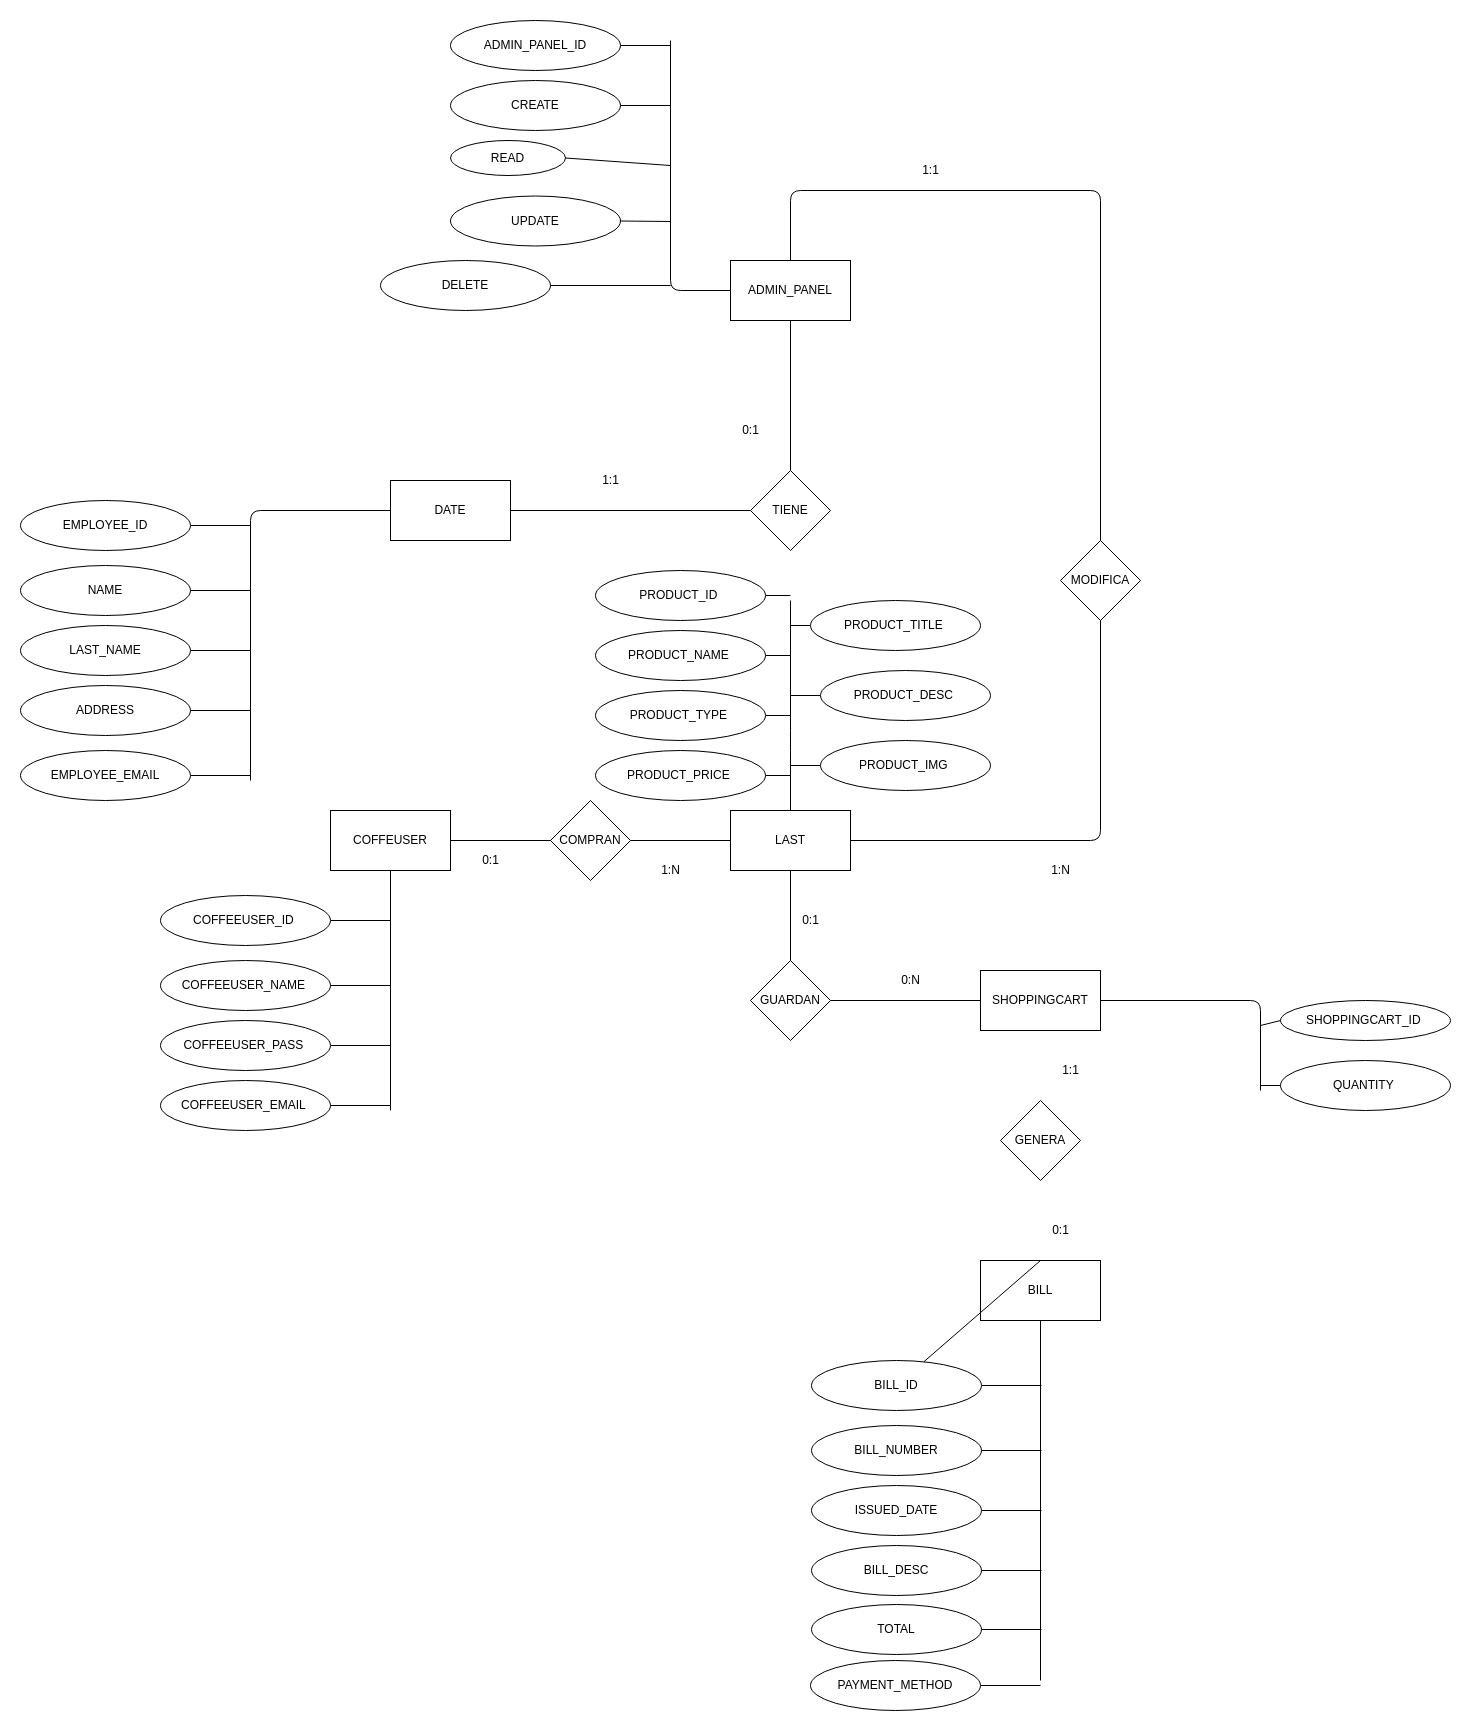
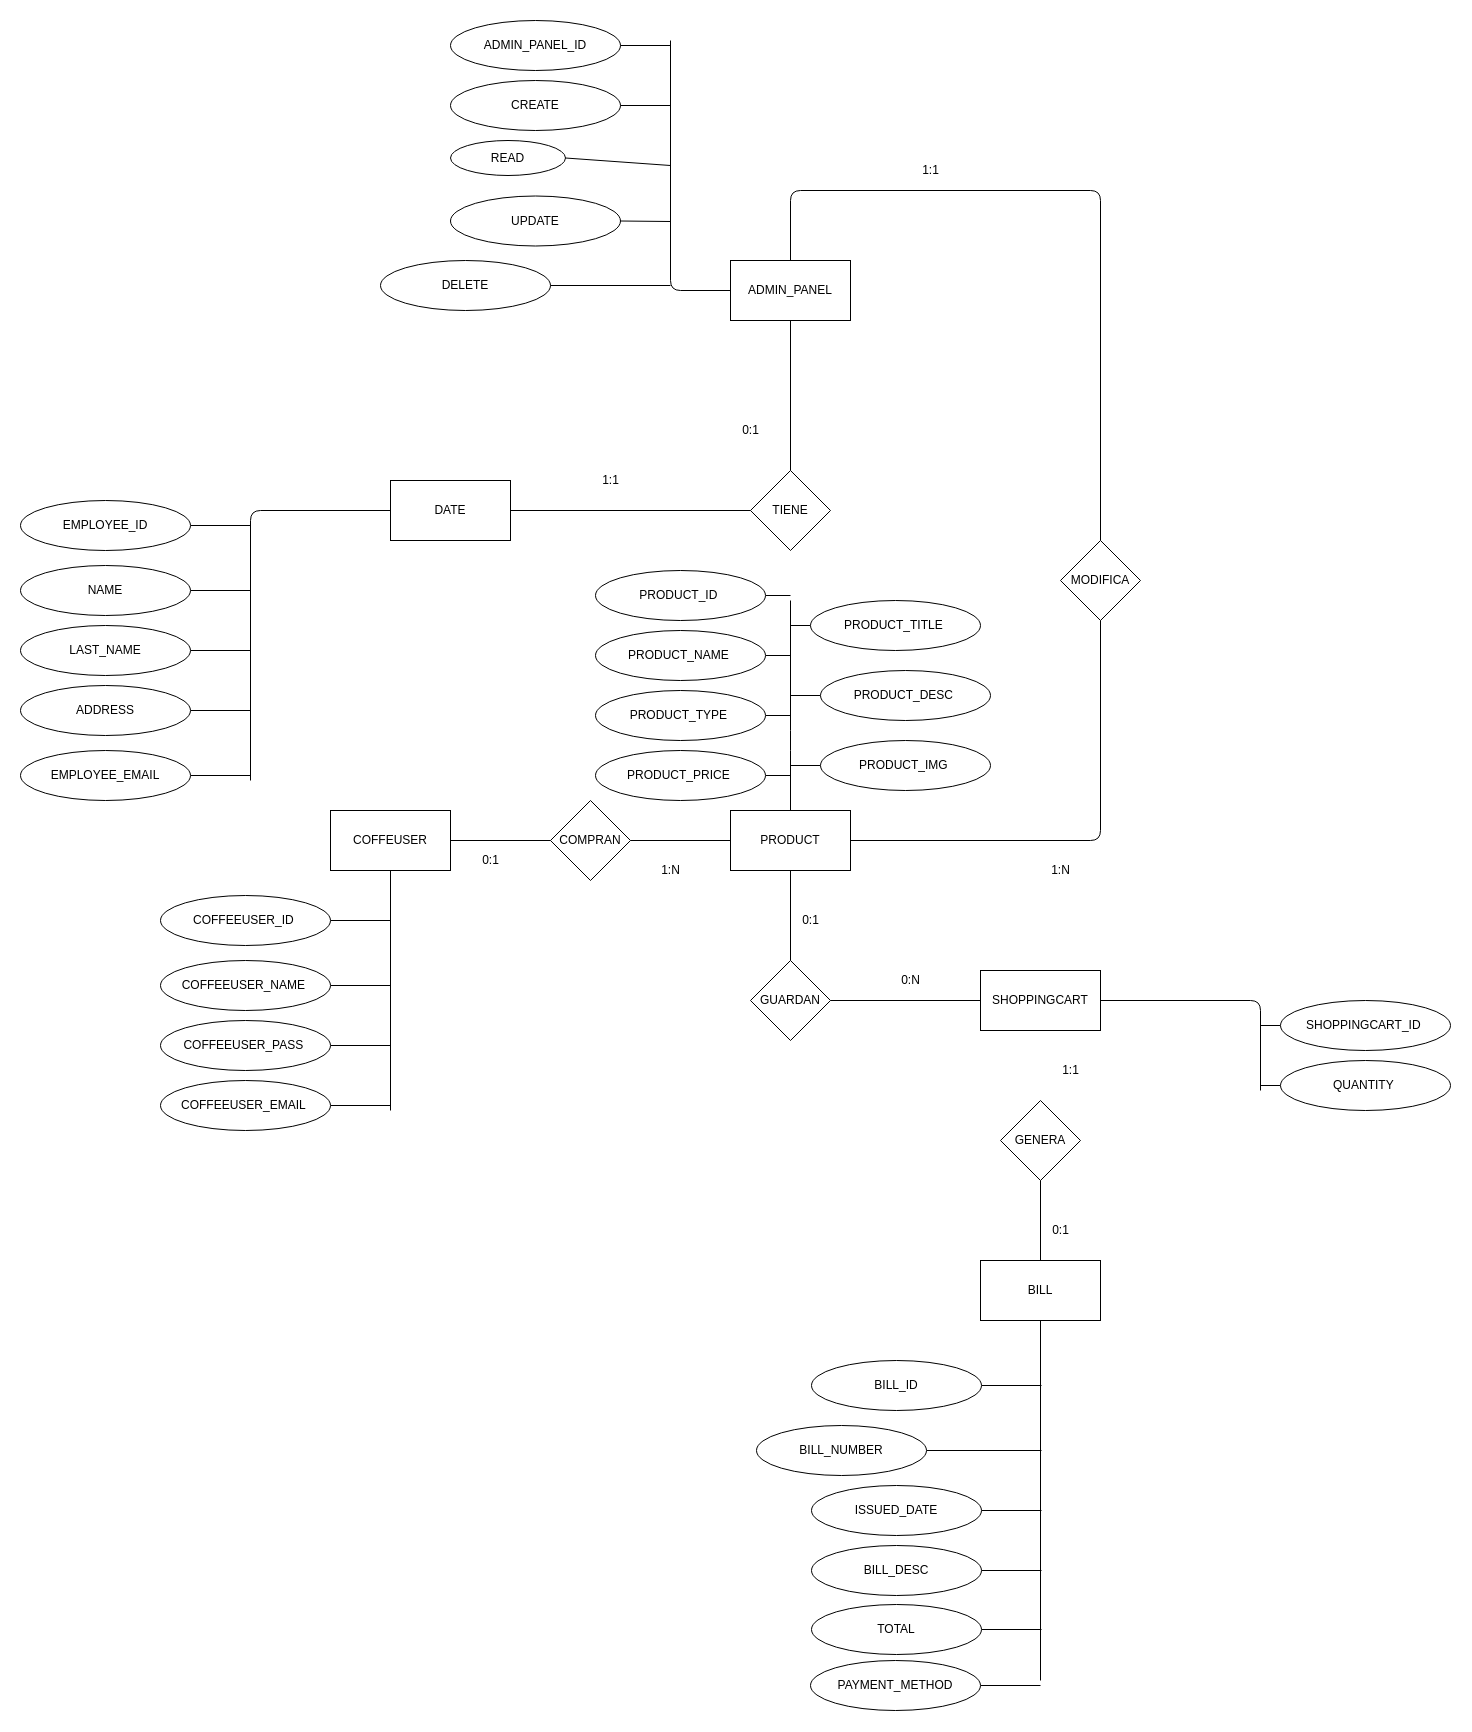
node "LAST": label "LAST" -> "PRODUCT"
node "SHOPPINGCART_ID": size 170x40 -> 170x50
edge "BILL" -- "BILL_ID": now "BILL" -- "GENERA"
node "BILL_NUMBER": moved (897, 1451) -> (842, 1451)
